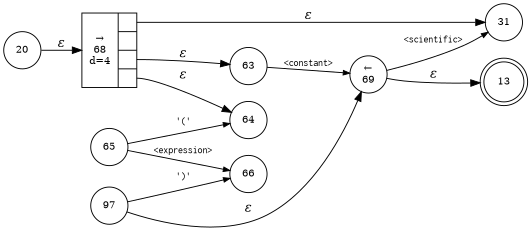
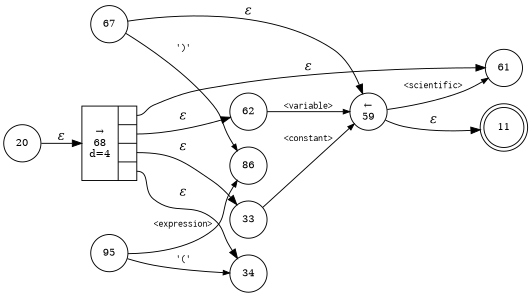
node "31": label "31" -> "61"
node "63": label "63" -> "33"
node "← 69": label "← 69" -> "← 59"
node "13": label "13" -> "11"
node "62": added
node "64": label "64" -> "34"
node "65": label "65" -> "95"
node "66": label "66" -> "86"
node "97": label "97" -> "67"
